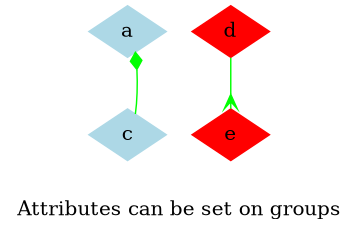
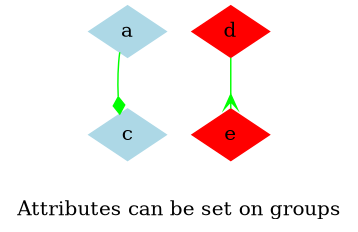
edge "c" -> "a": reversed
